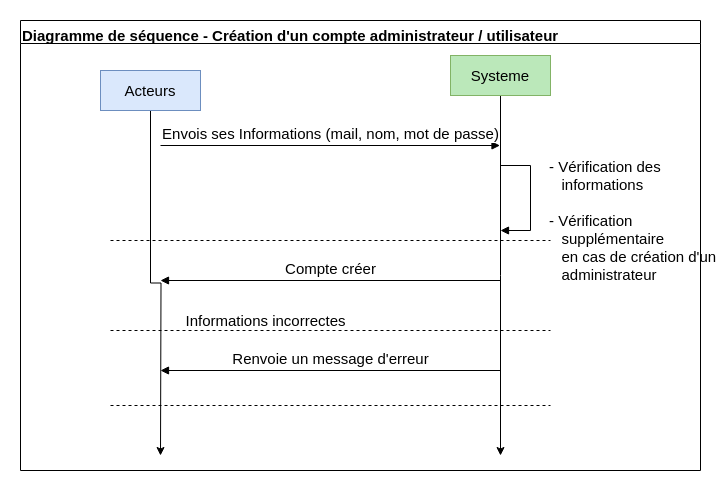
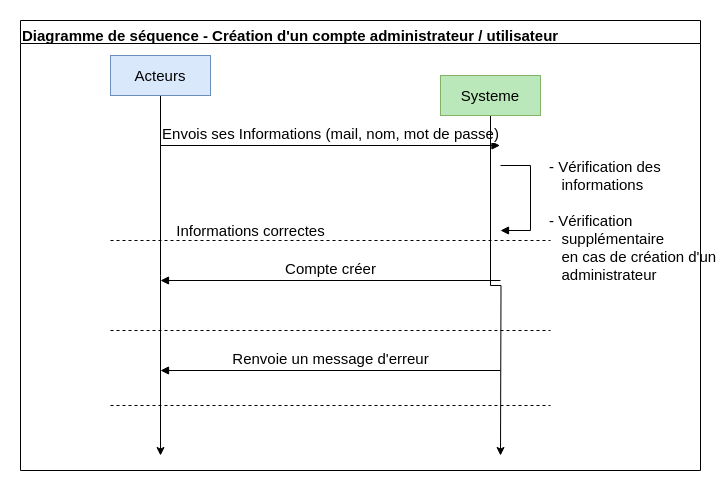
node "Systeme": moved (501, 76) -> (491, 96)
node "Acteurs": moved (151, 91) -> (161, 76)
node "Informations correctes": added
node "Informations incorrectes": removed
